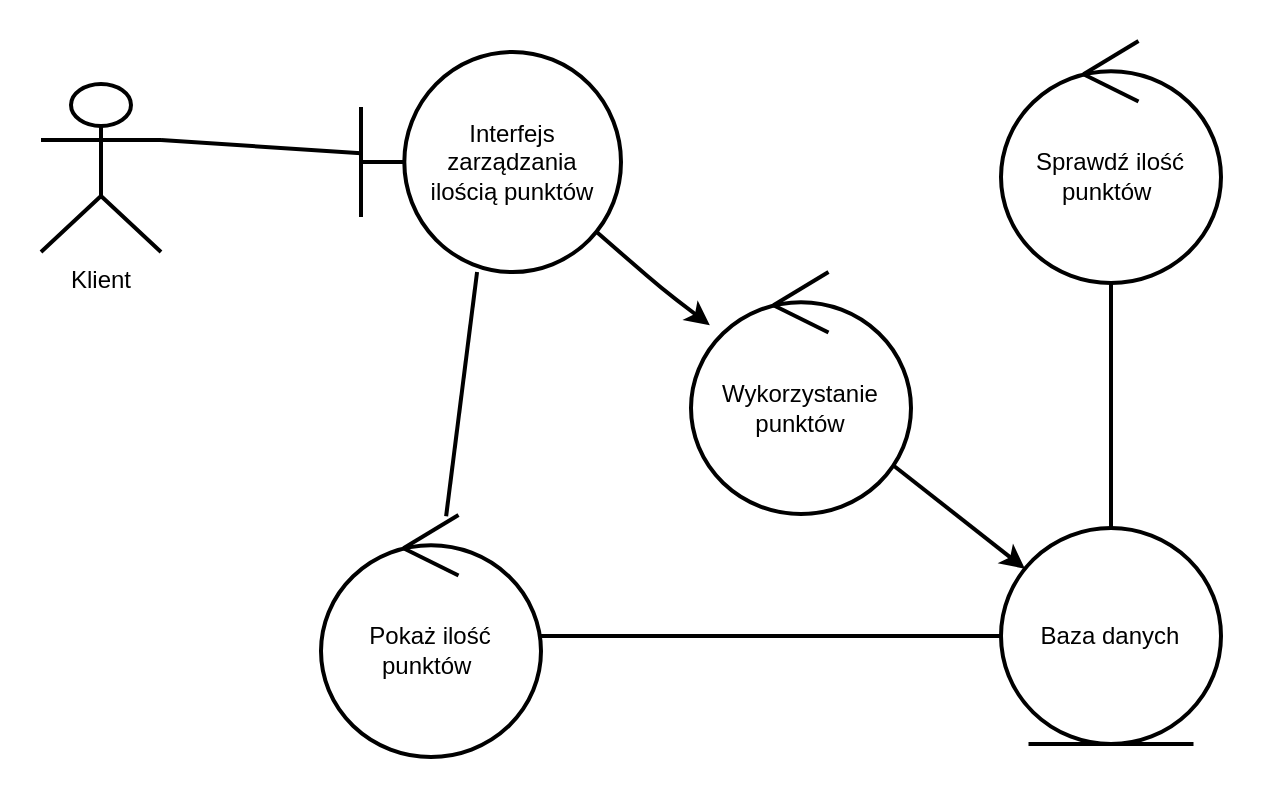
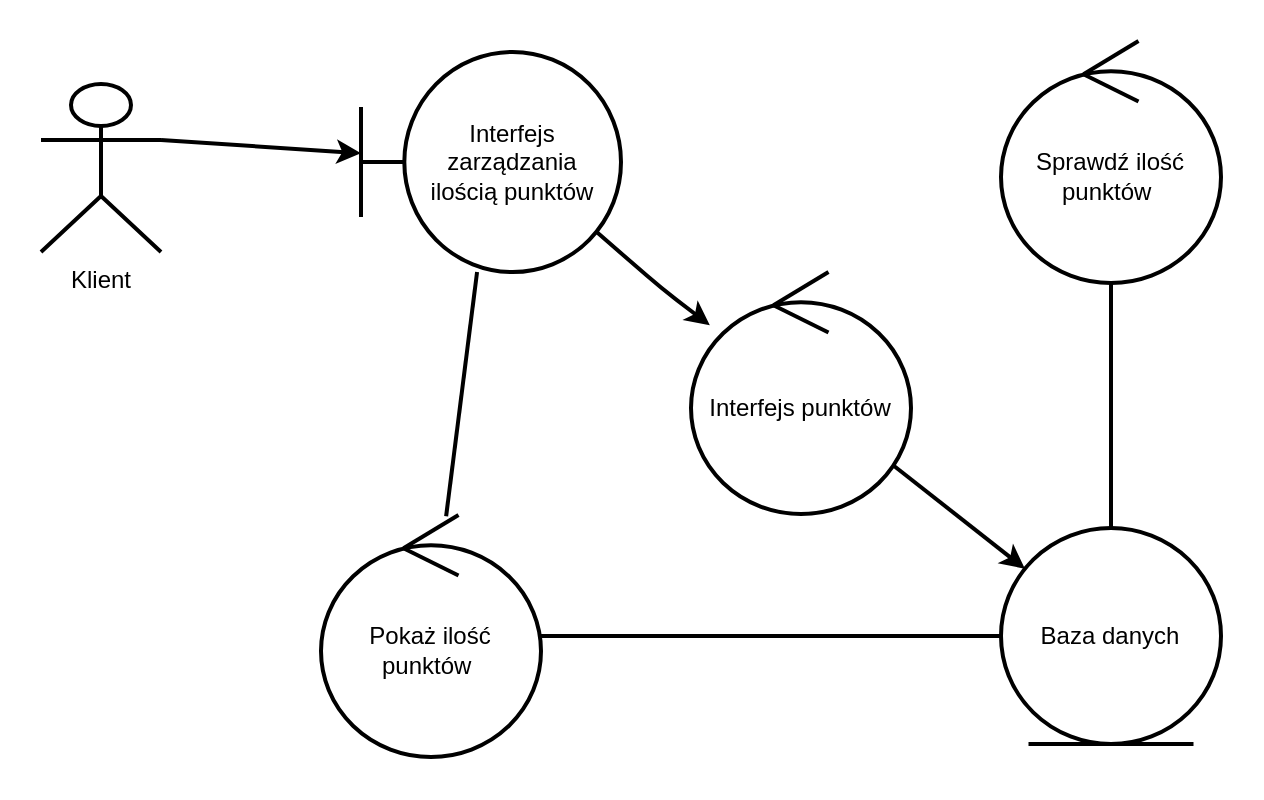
edge "Interfejs zarządzania ilością punktów" -- "Klient": arrowhead none -> classic
node "Wykorzystanie punktów": label "Wykorzystanie punktów" -> "Interfejs punktów"
